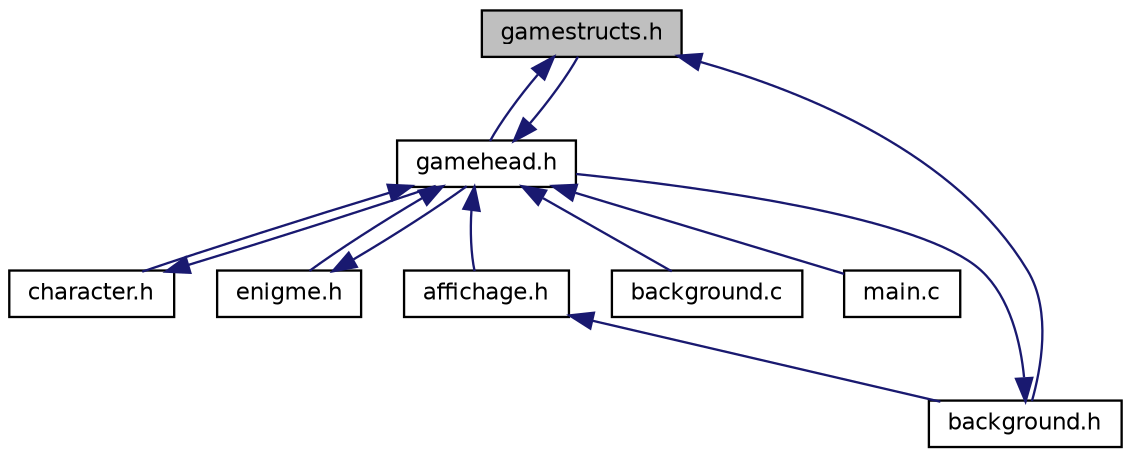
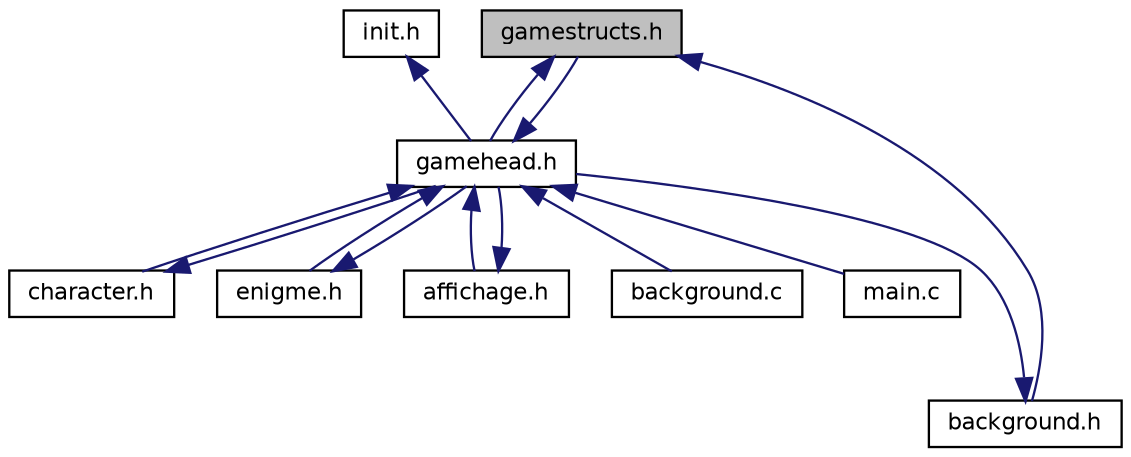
node "init.h": added
edge "background.h" -> "affichage.h": now "gamehead.h" -> "affichage.h"
